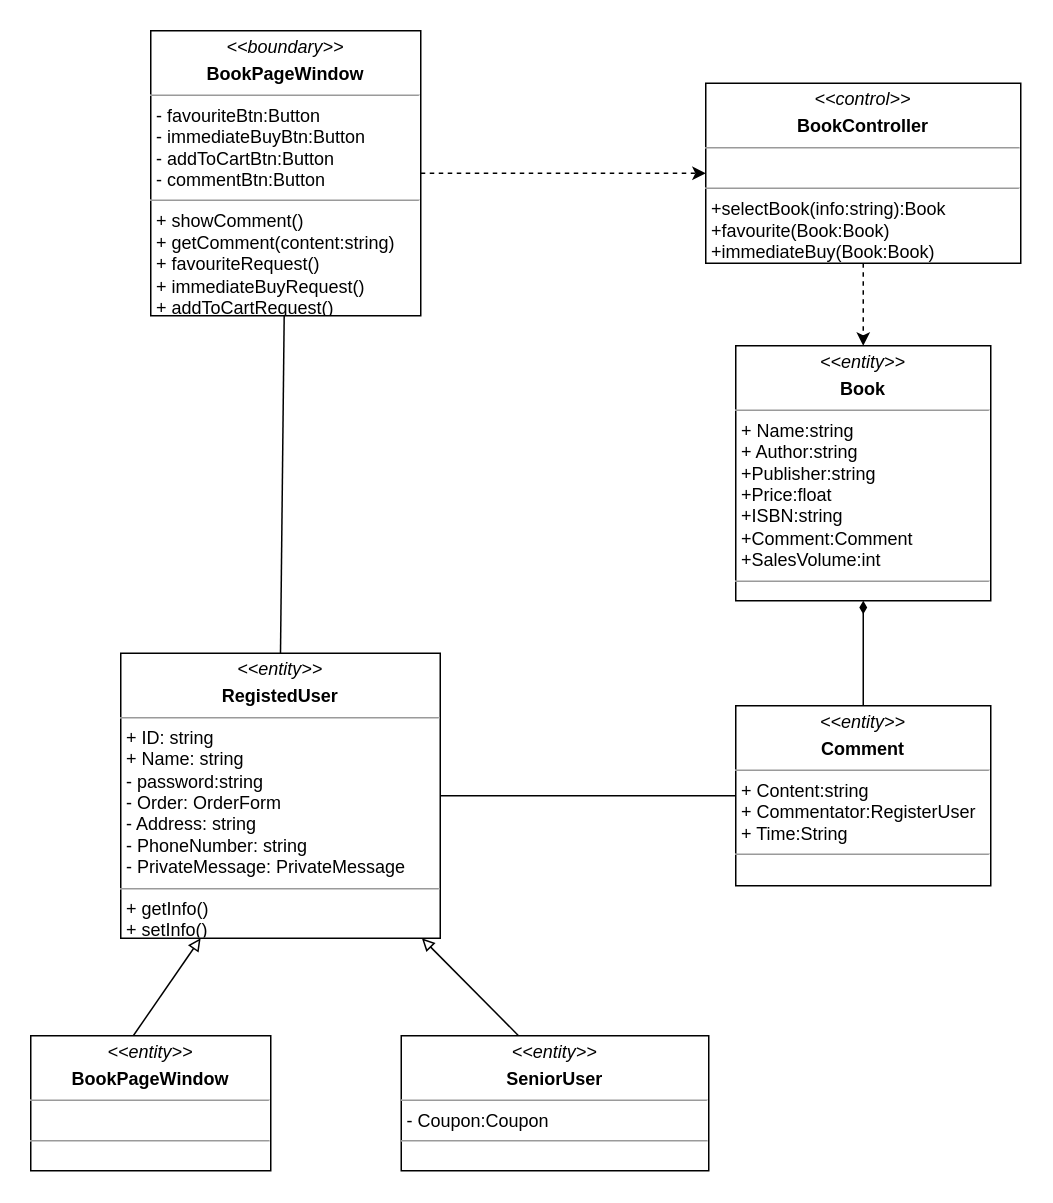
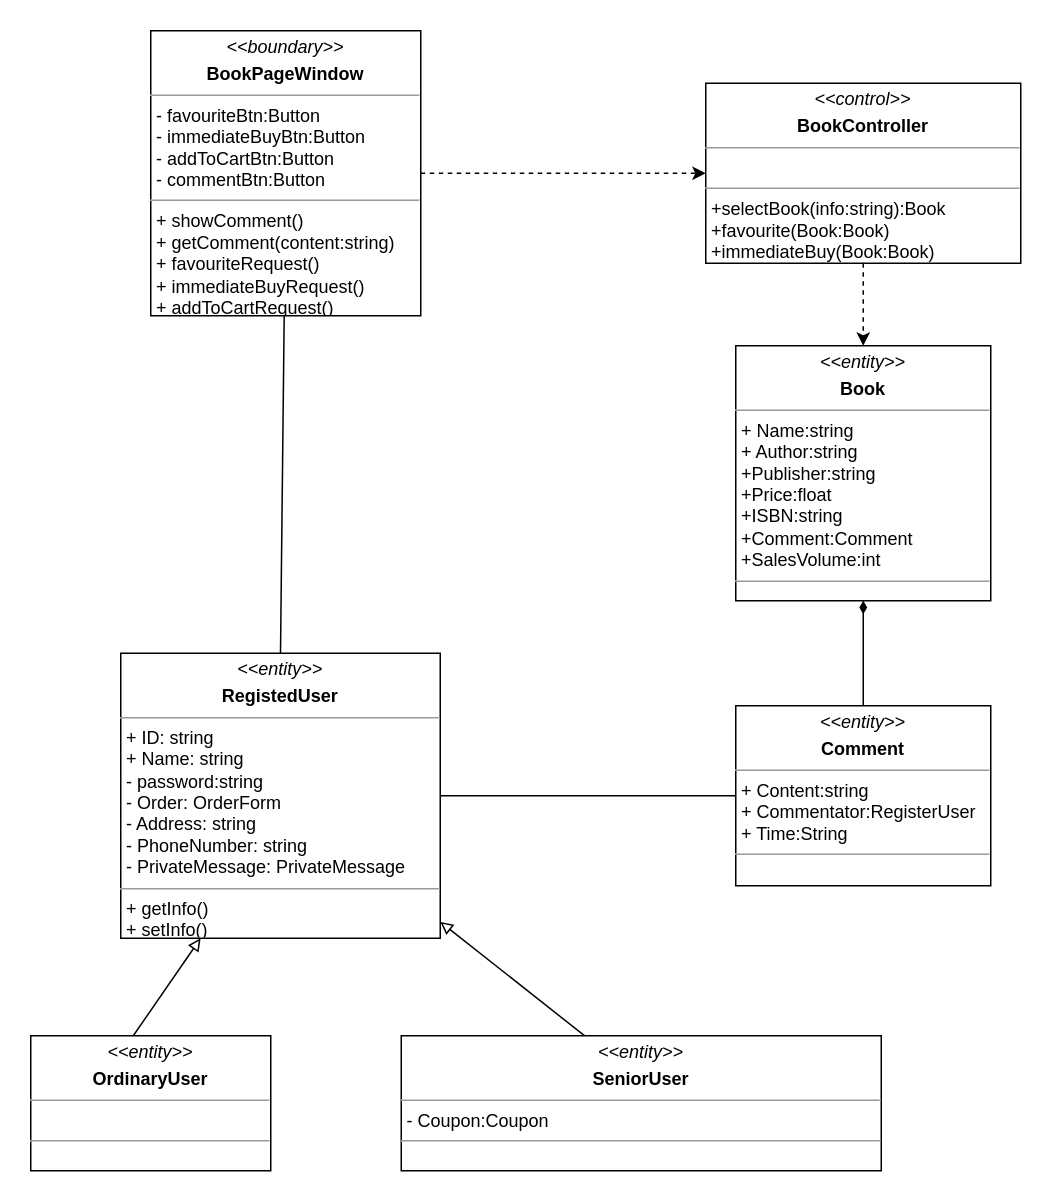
node "<<entity>> BookPageWindow": label "<<entity>> BookPageWindow" -> "<<entity>> OrdinaryUser"
node "<<entity>> SeniorUser - Coupon:Coupon": size 308x135 -> 480x135
